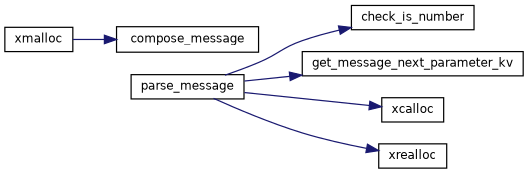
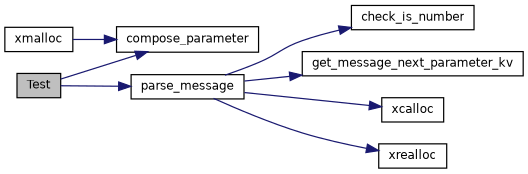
node "compose_message": label "compose_message" -> "compose_parameter"
node "Test": added
